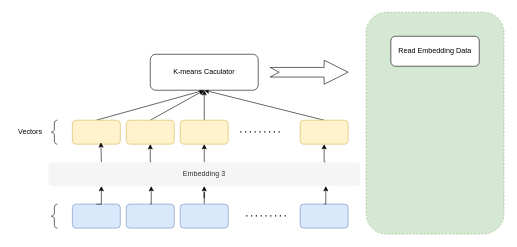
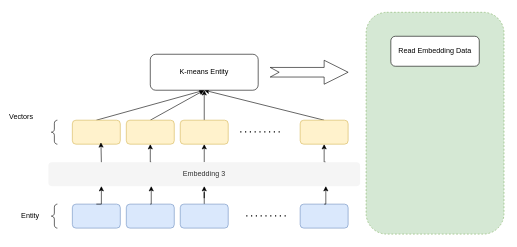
node "K-means Caculator": label "K-means Caculator" -> "K-means Entity"
node "Vectors": moved (30, 132) -> (21, 117)
node "Entity": added
